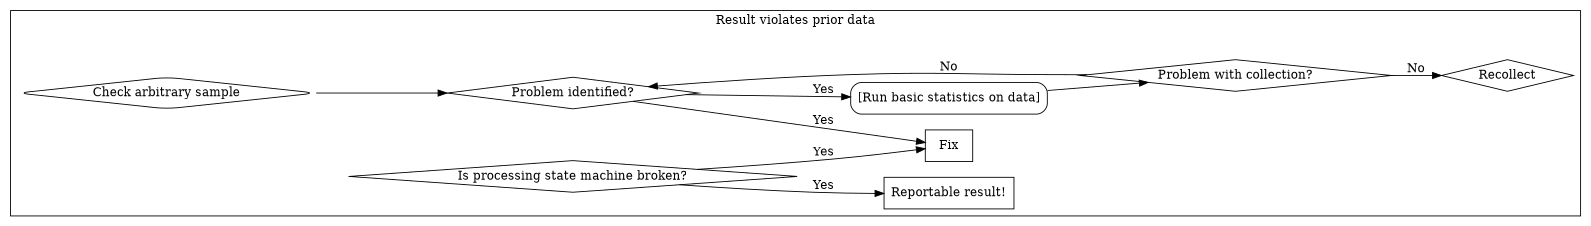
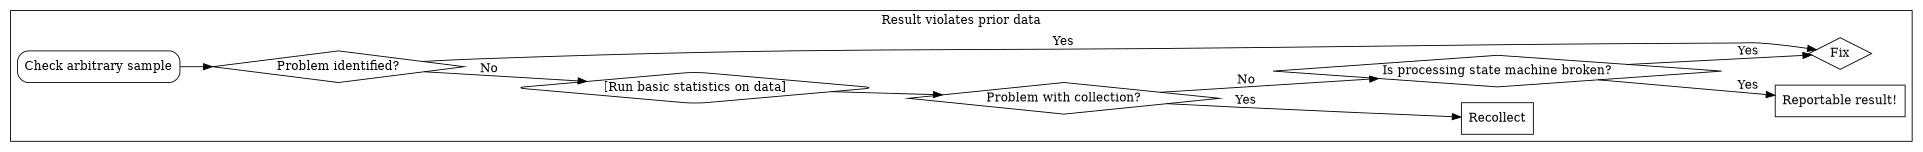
edge "Problem with collection?" -> "Recollect": label "No" -> "Yes"
edge "Problem with collection?" -> "Problem identified?": now "Problem with collection?" -> "Is processing state machine broken?"
node "Recollect": shape diamond -> box
edge "Problem identified?" -> "[Run basic statistics on data]": label "Yes" -> "No"
node "Check arbitrary sample": shape diamond -> box
node "[Run basic statistics on data]": shape box -> diamond
node "Fix": shape box -> diamond
